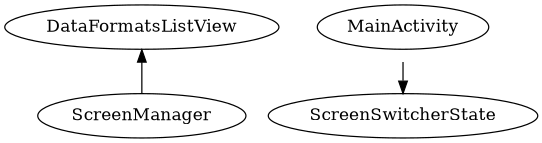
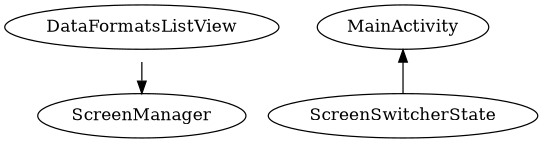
edge "MainActivity" -> "ScreenSwitcherState": reversed
edge "ScreenManager" -> "DataFormatsListView": reversed
